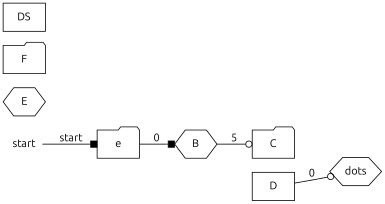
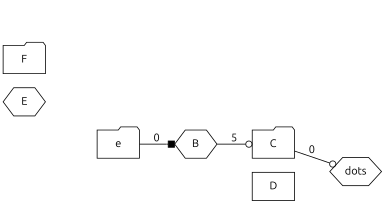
node "DS": removed
node "start": removed
edge "D" -> "dots": now "C" -> "dots"
